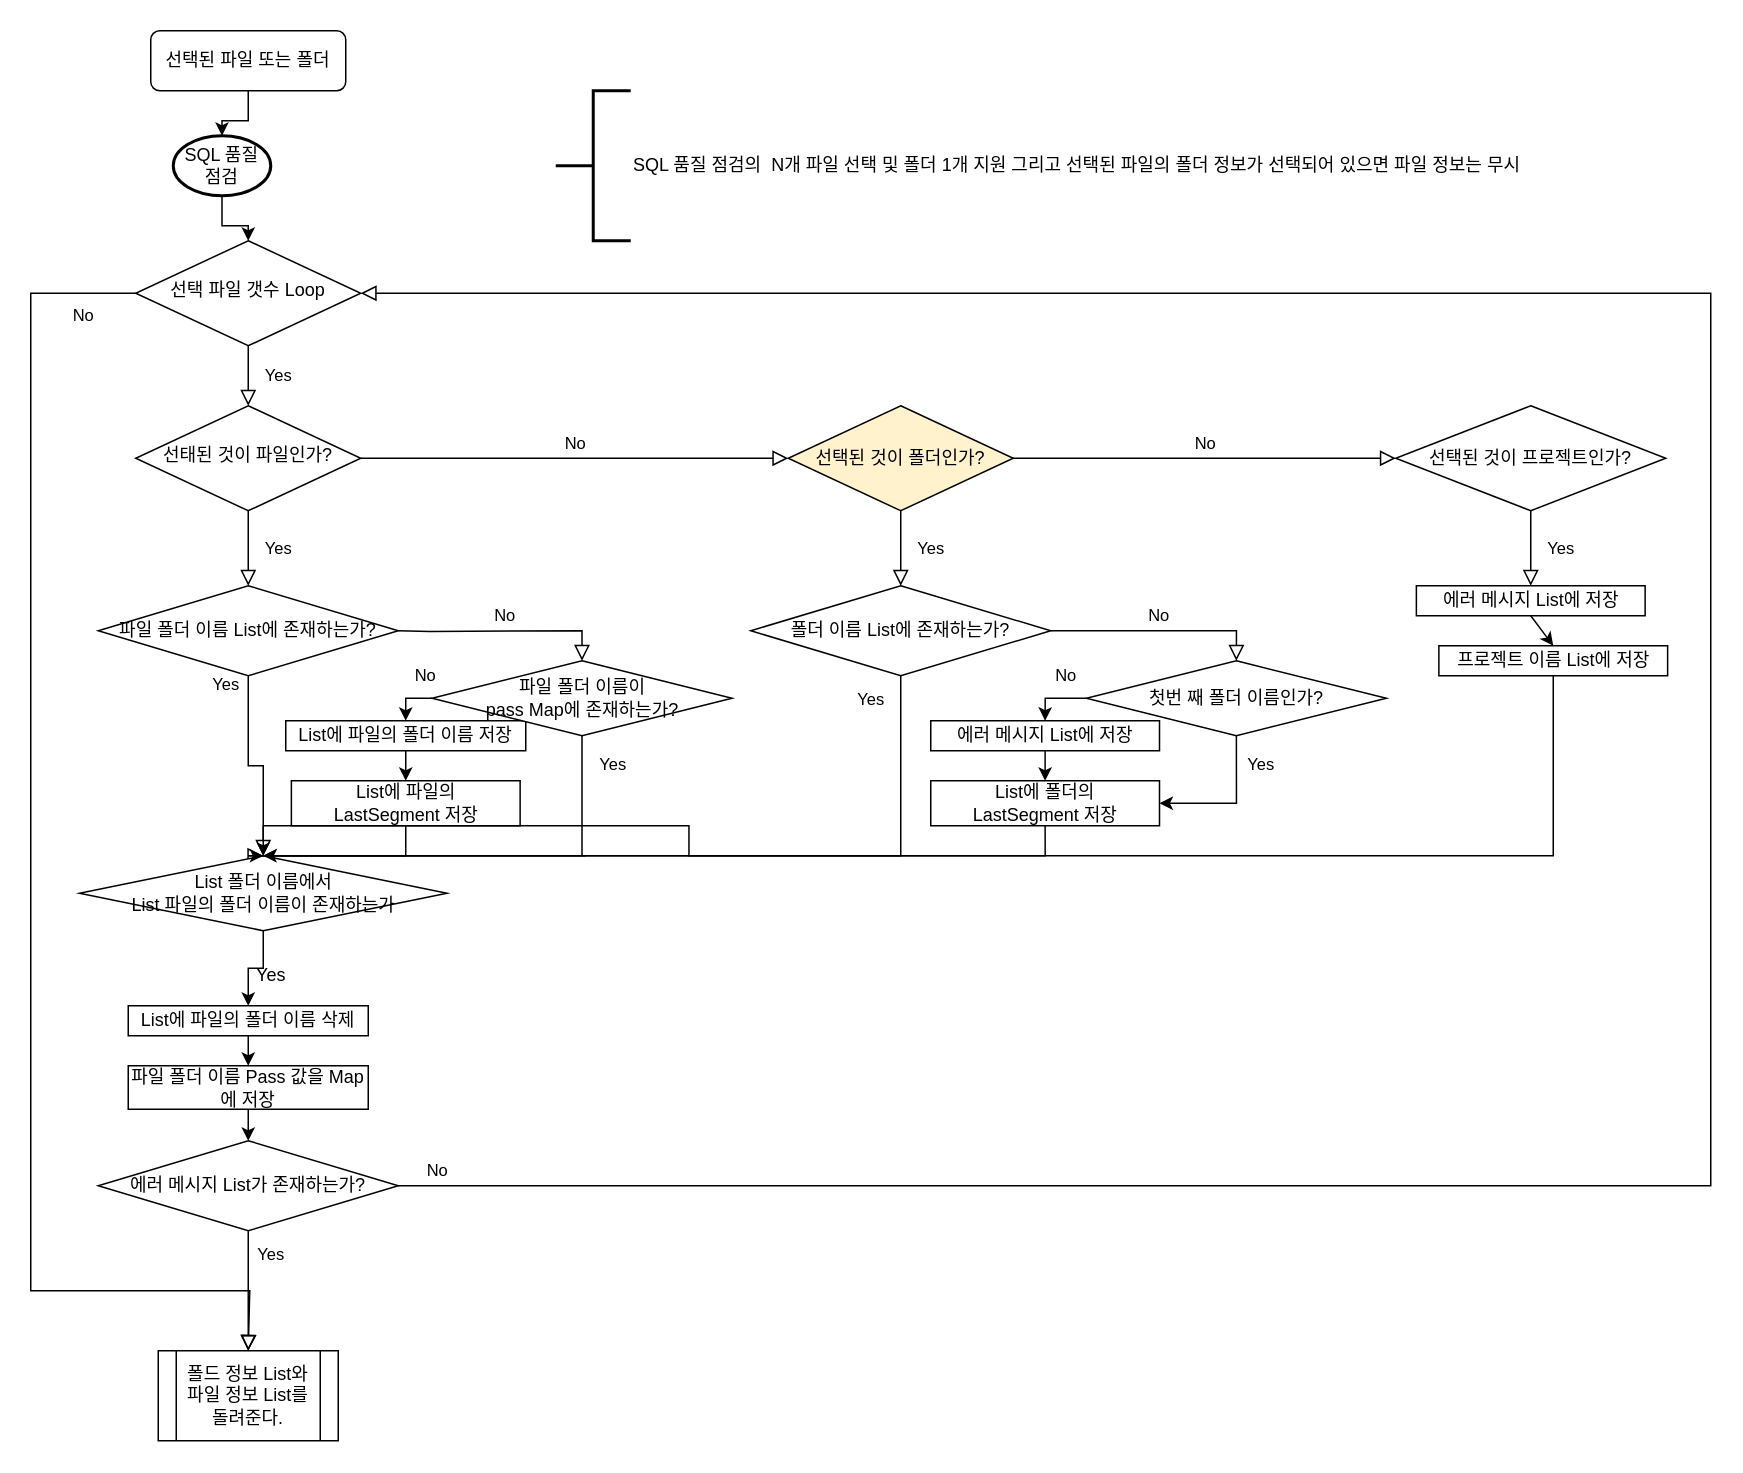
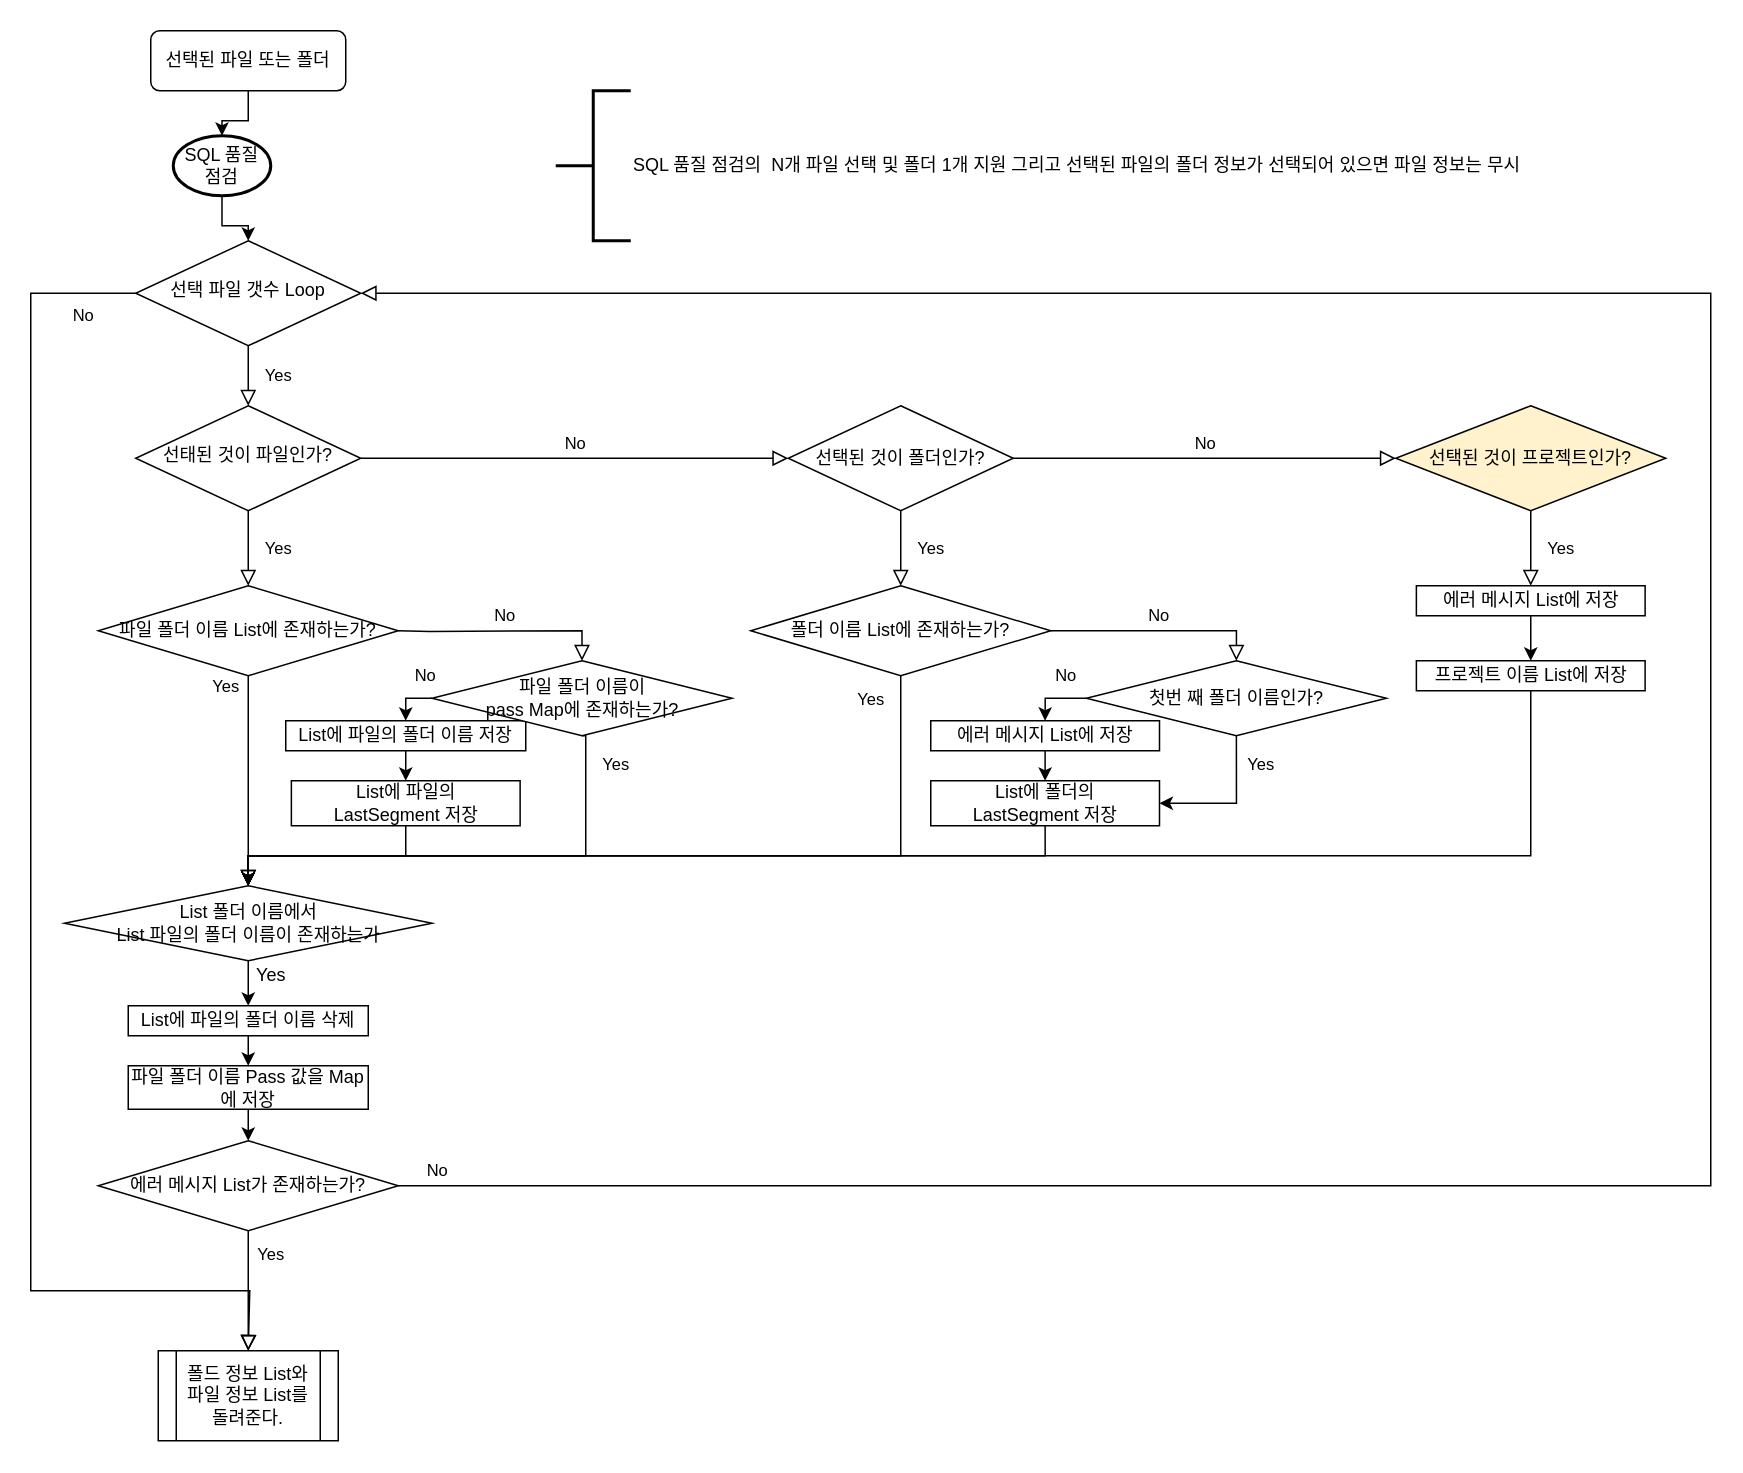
node "선택된 것이 폴더인가?": fillcolor #fff2cc -> #ffffff
node "선택된 것이 프로젝트인가?": fillcolor #ffffff -> #fff2cc
node "프로젝트 이름 List에 저장": moved (1553, 661) -> (1531, 676)
node "List 폴더 이름에서 List 파일의 폴더 이름이 존재하는가": moved (263, 893) -> (248, 923)
